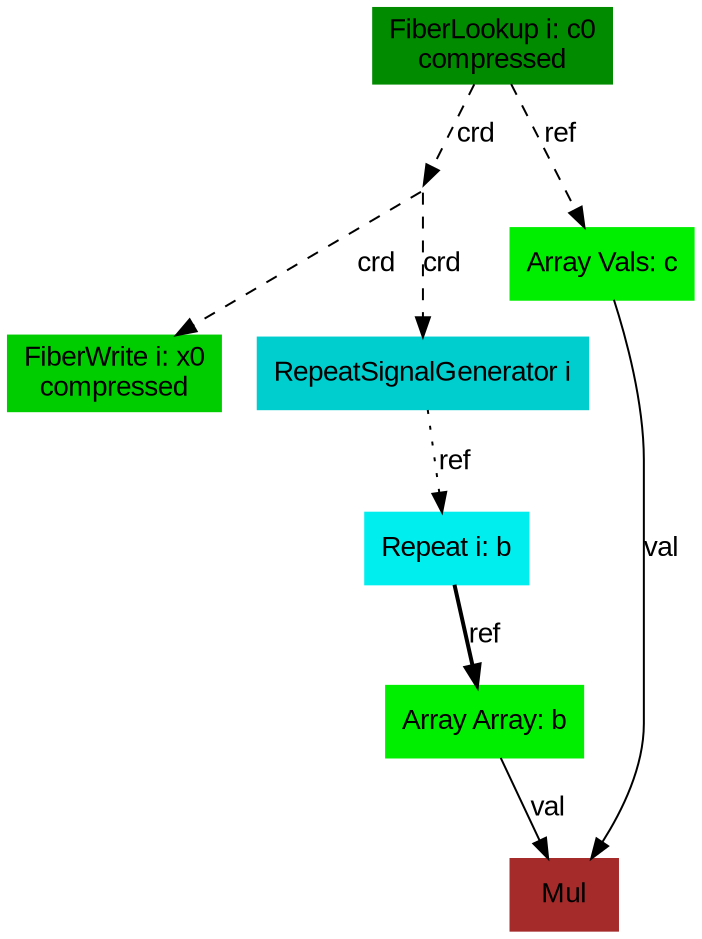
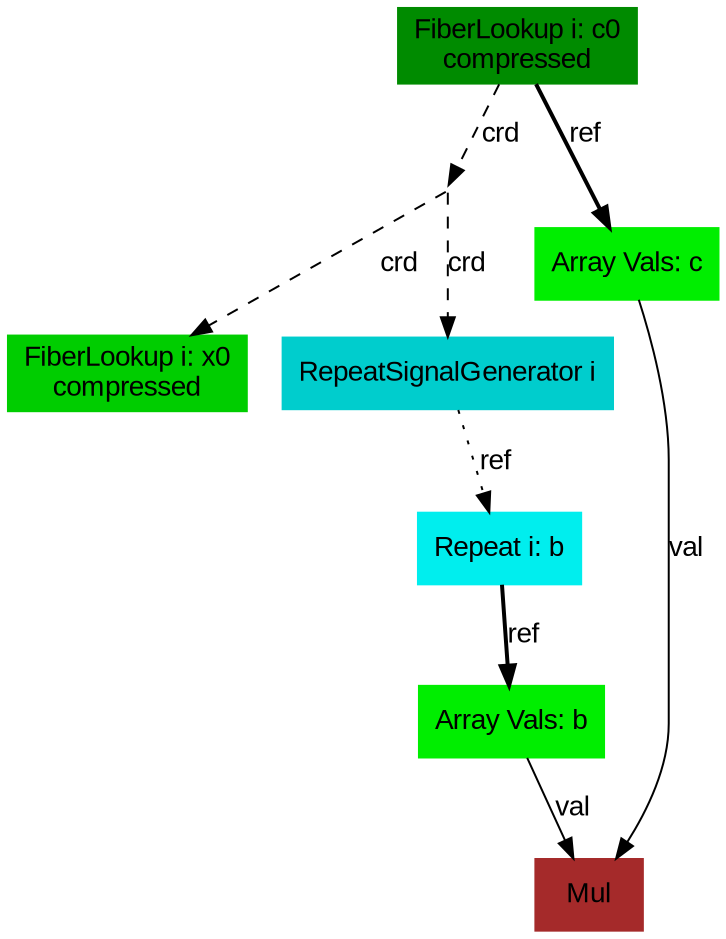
edge "FiberLookup i: c0 compressed" -> "Array Vals: c": style dashed -> bold
node "FiberWrite i: x0 compressed": label "FiberWrite i: x0 compressed" -> "FiberLookup i: x0 compressed"
node "Array Array: b": label "Array Array: b" -> "Array Vals: b"
